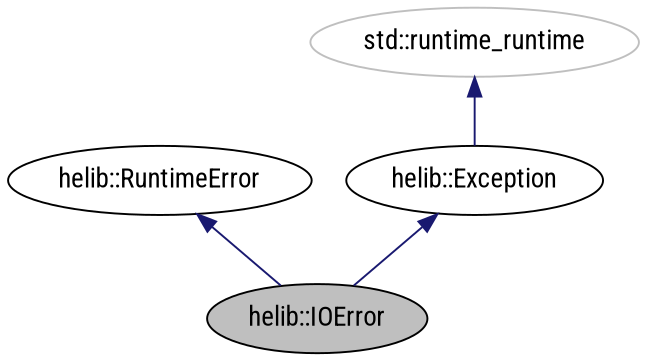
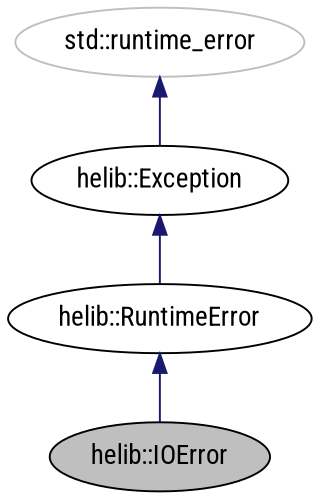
node "std::runtime_runtime": label "std::runtime_runtime" -> "std::runtime_error"
edge "helib::IOError" -> "helib::Exception": now "helib::RuntimeError" -> "helib::Exception"
